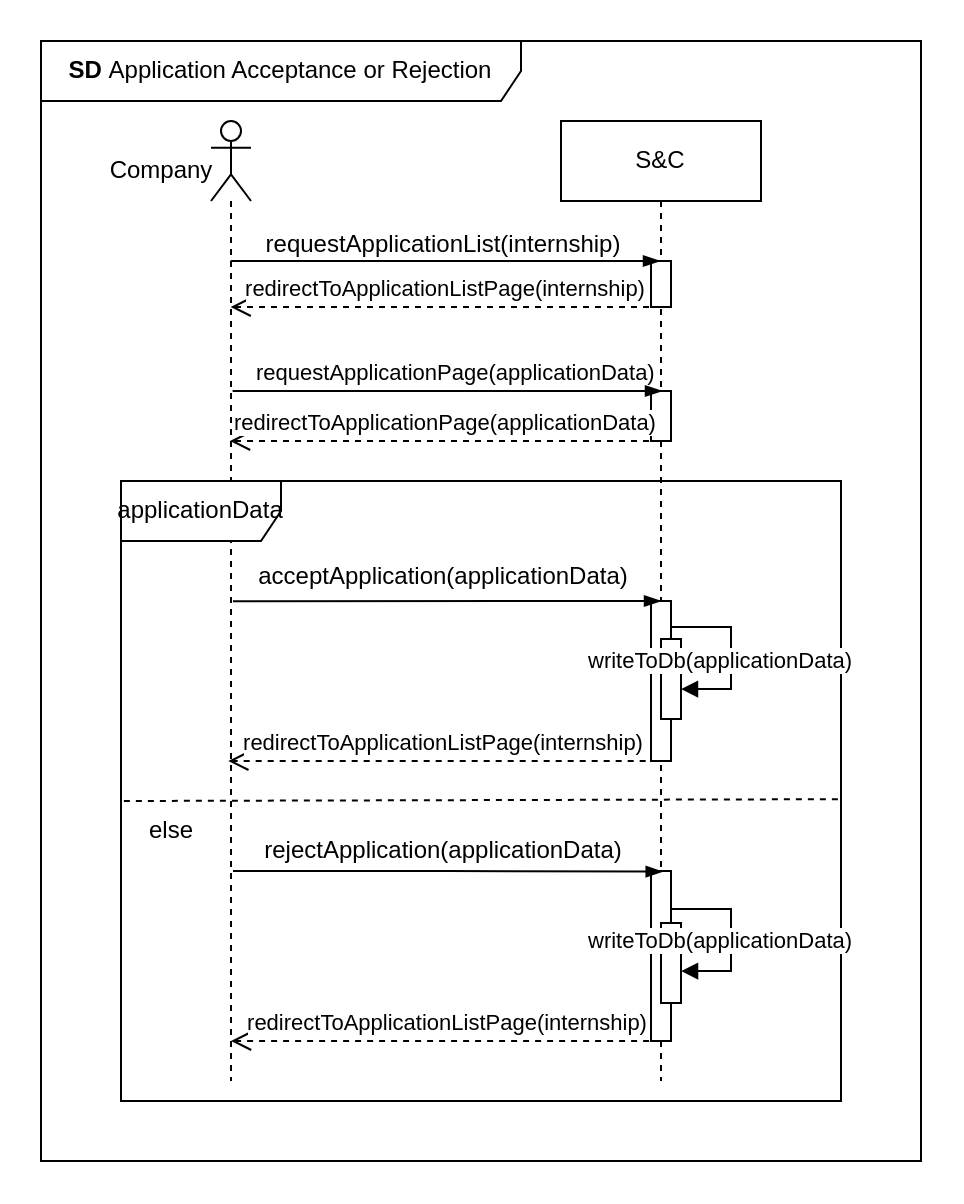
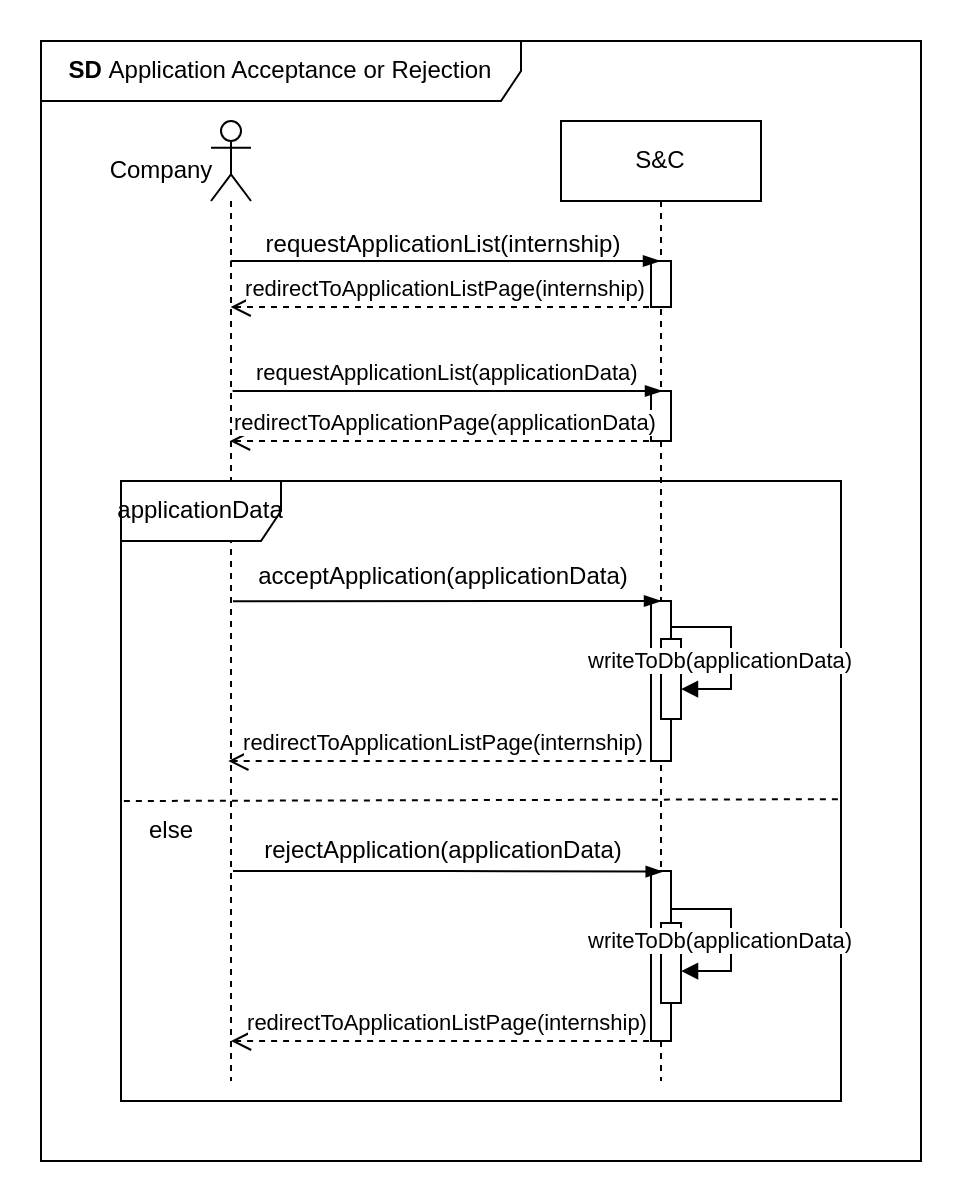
node "requestApplicationPage(applicationData)": label "requestApplicationPage(applicationData)" -> "requestApplicationList(applicationData)"
